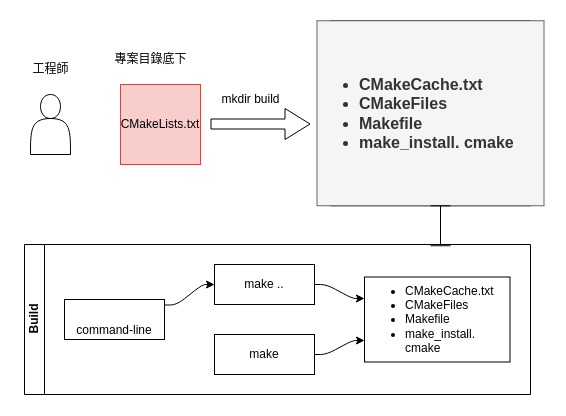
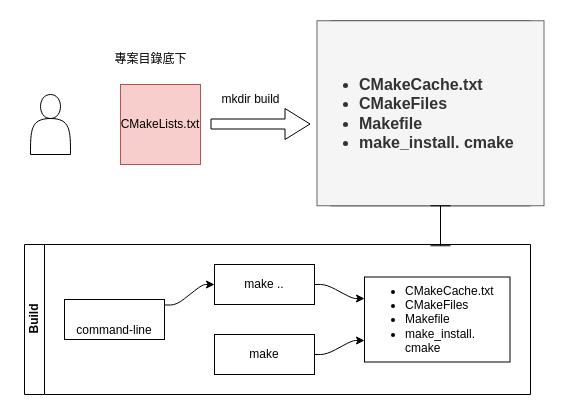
node "工程師": removed
